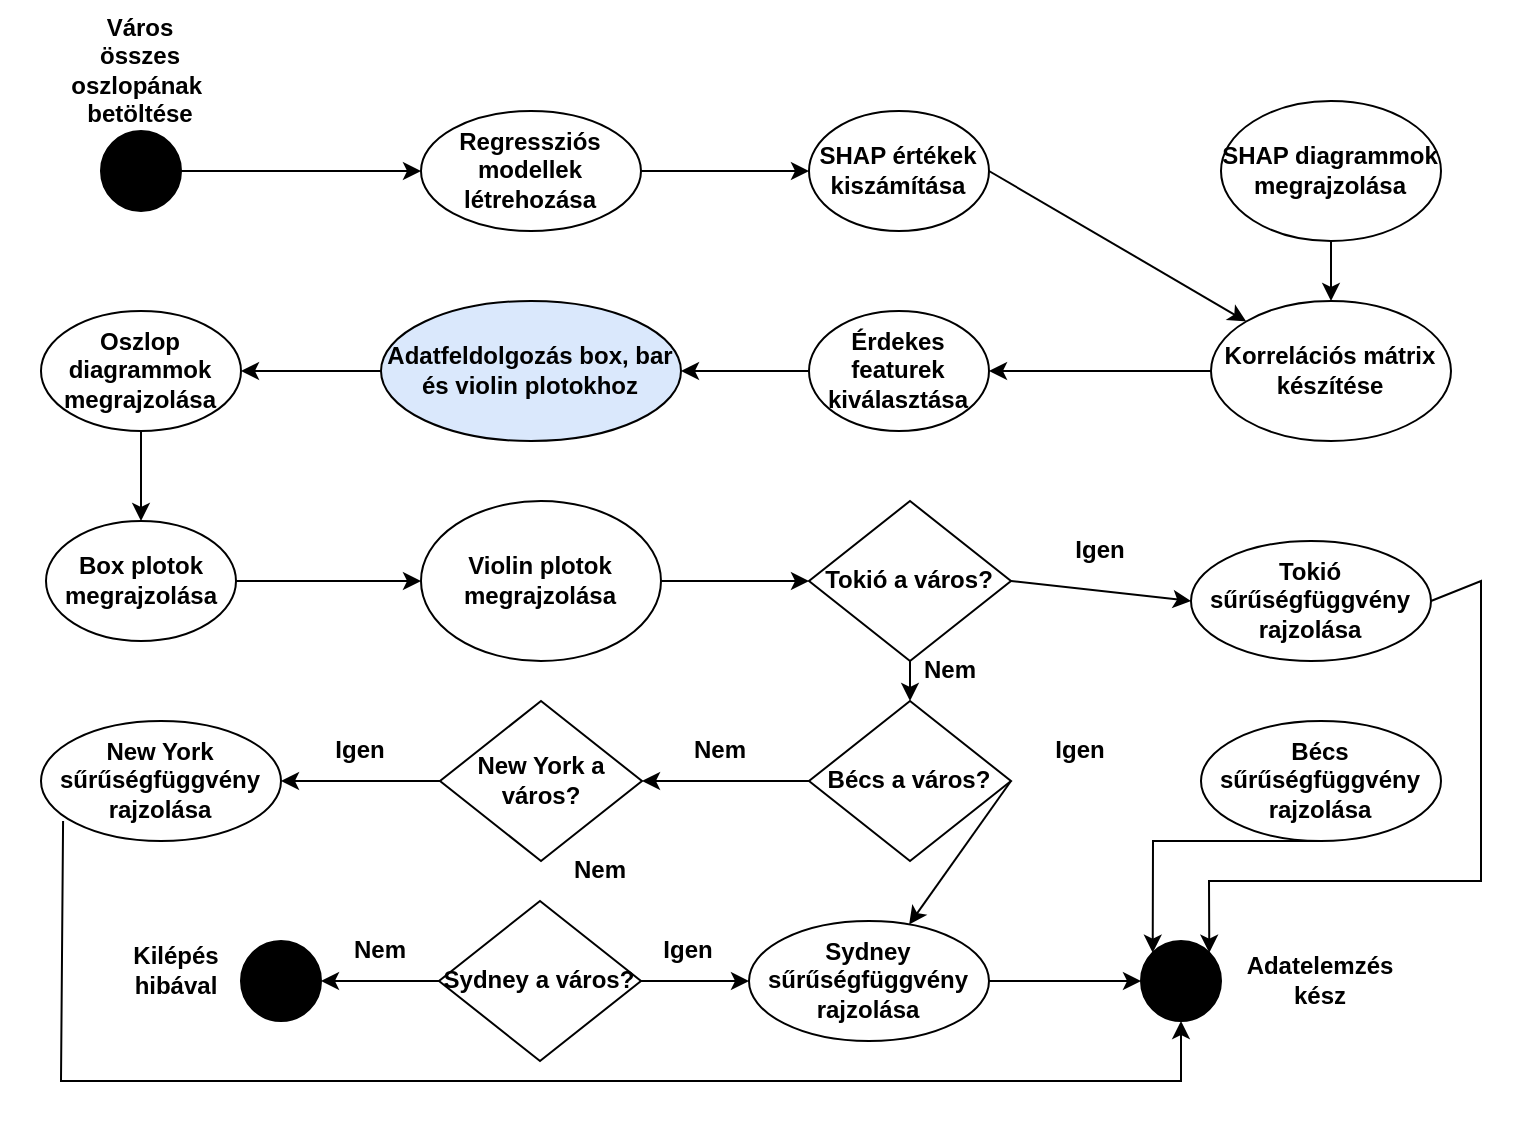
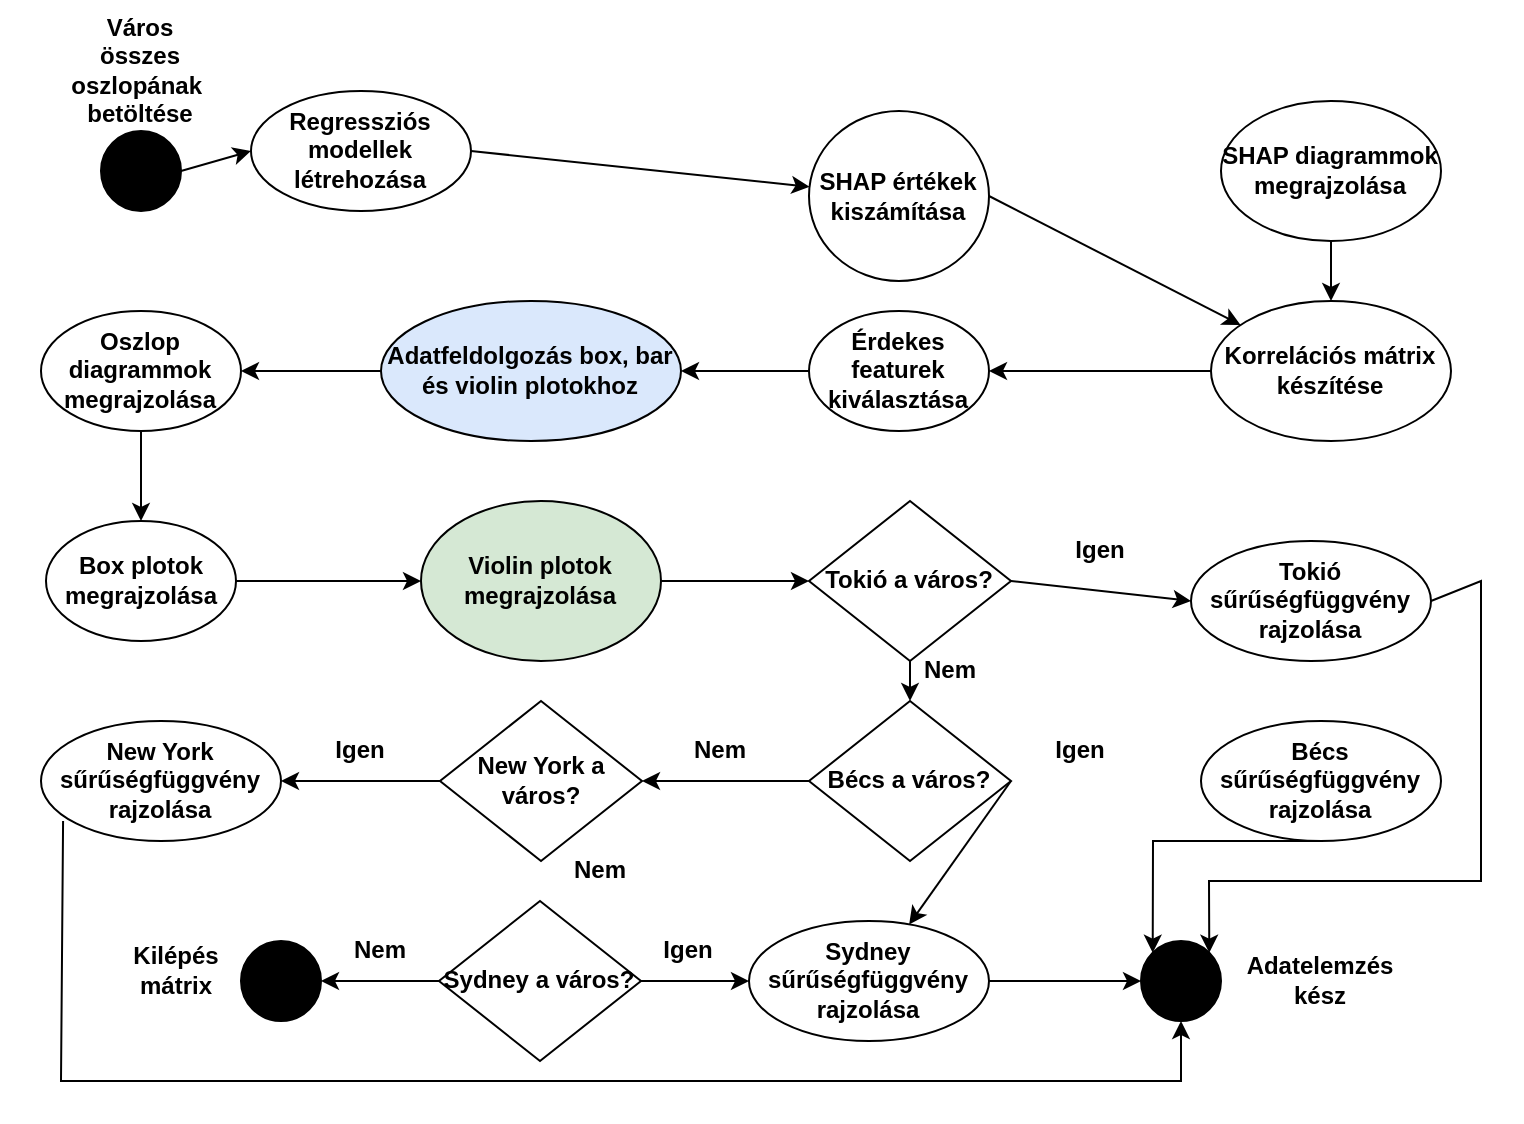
node "Regressziós modellek létrehozása": moved (531, 171) -> (361, 151)
node "SHAP értékek kiszámítása": size 180x120 -> 180x170
node "Violin plotok megrajzolása": fillcolor #ffffff -> #d5e8d4
node "Kilépés hibával": label "Kilépés hibával" -> "Kilépés mátrix"
